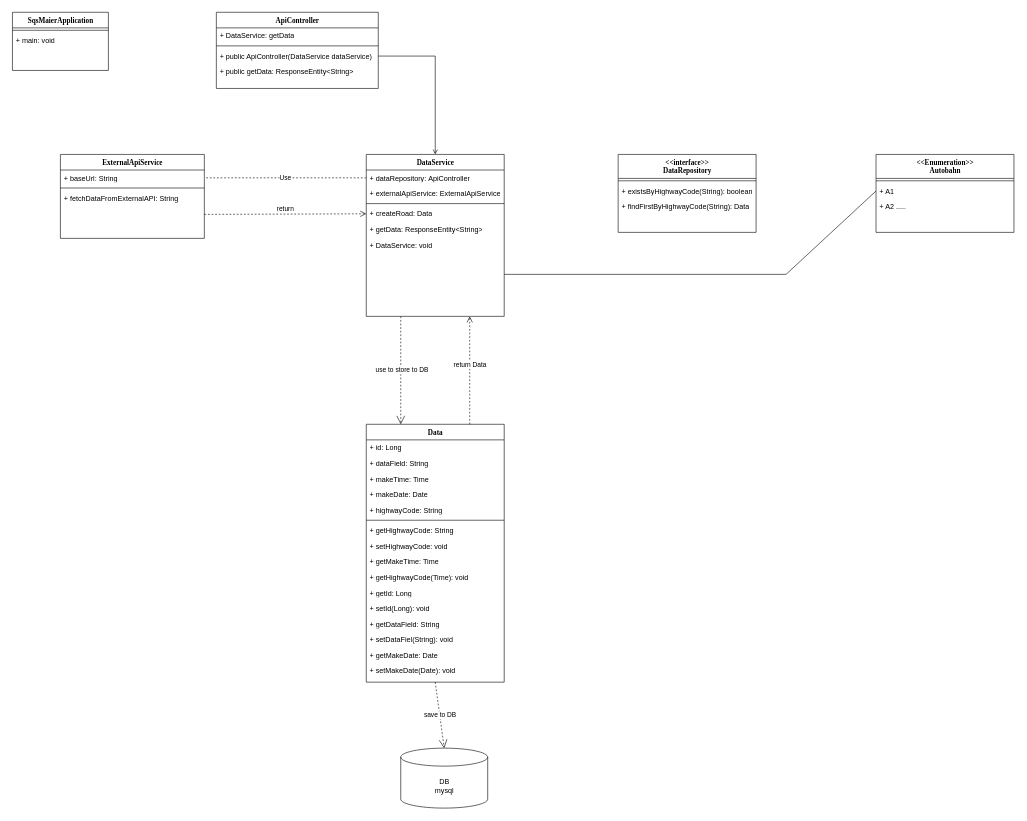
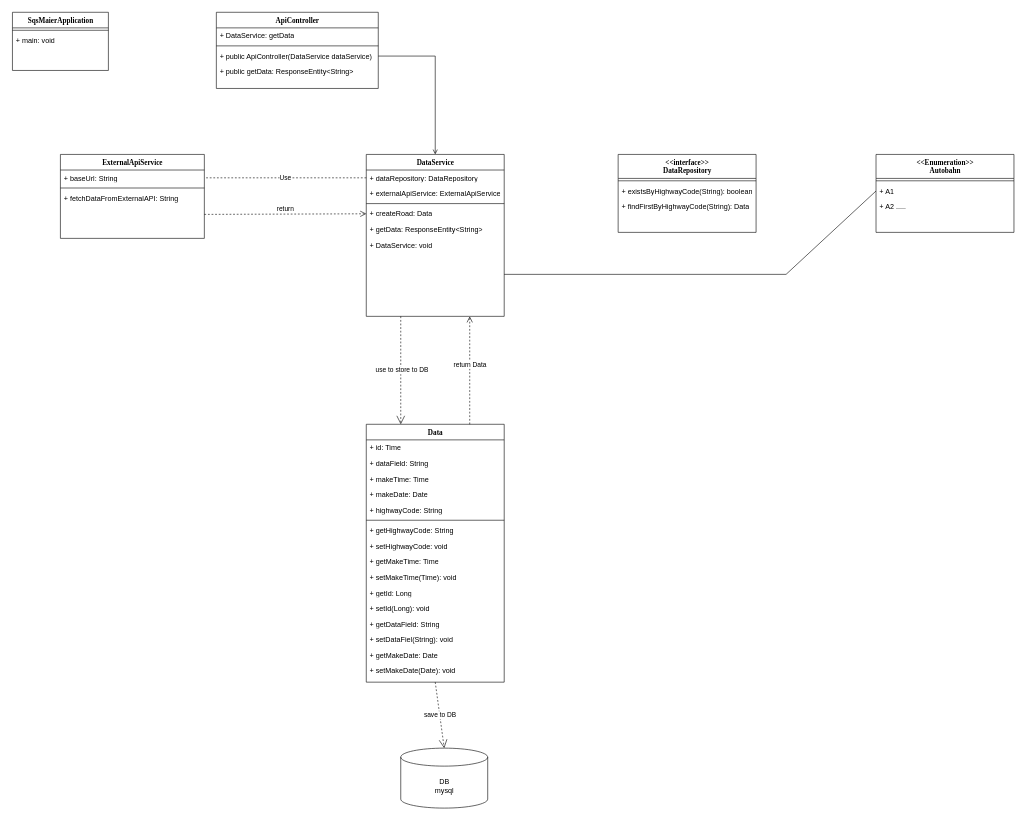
node "+ dataRepository: ApiController": label "+ dataRepository: ApiController" -> "+ dataRepository: DataRepository"
node "+ id: Long": label "+ id: Long" -> "+ id: Time"
node "+ getHighwayCode(Time): void": label "+ getHighwayCode(Time): void" -> "+ setMakeTime(Time): void"
